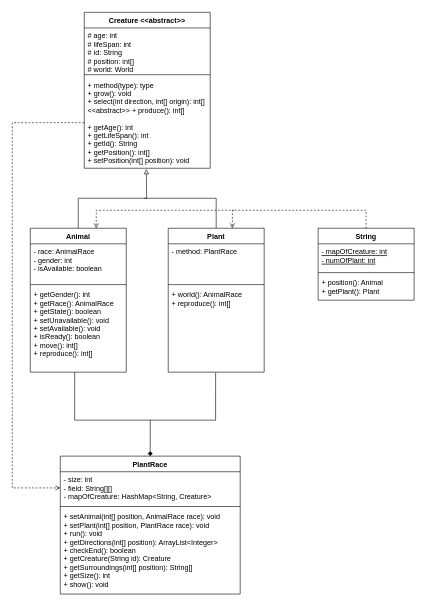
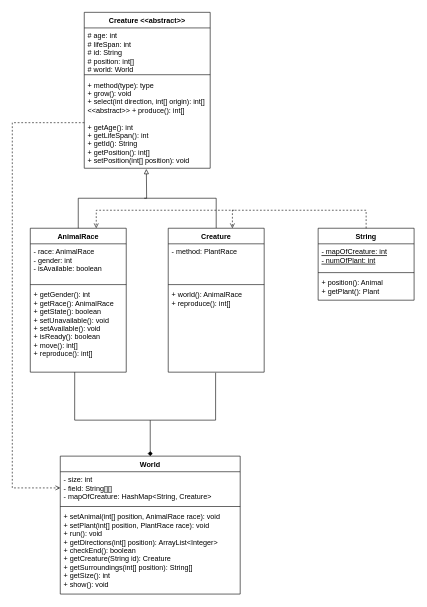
node "Animal": label "Animal" -> "AnimalRace"
node "Plant": label "Plant" -> "Creature"
node "PlantRace": label "PlantRace" -> "World"
